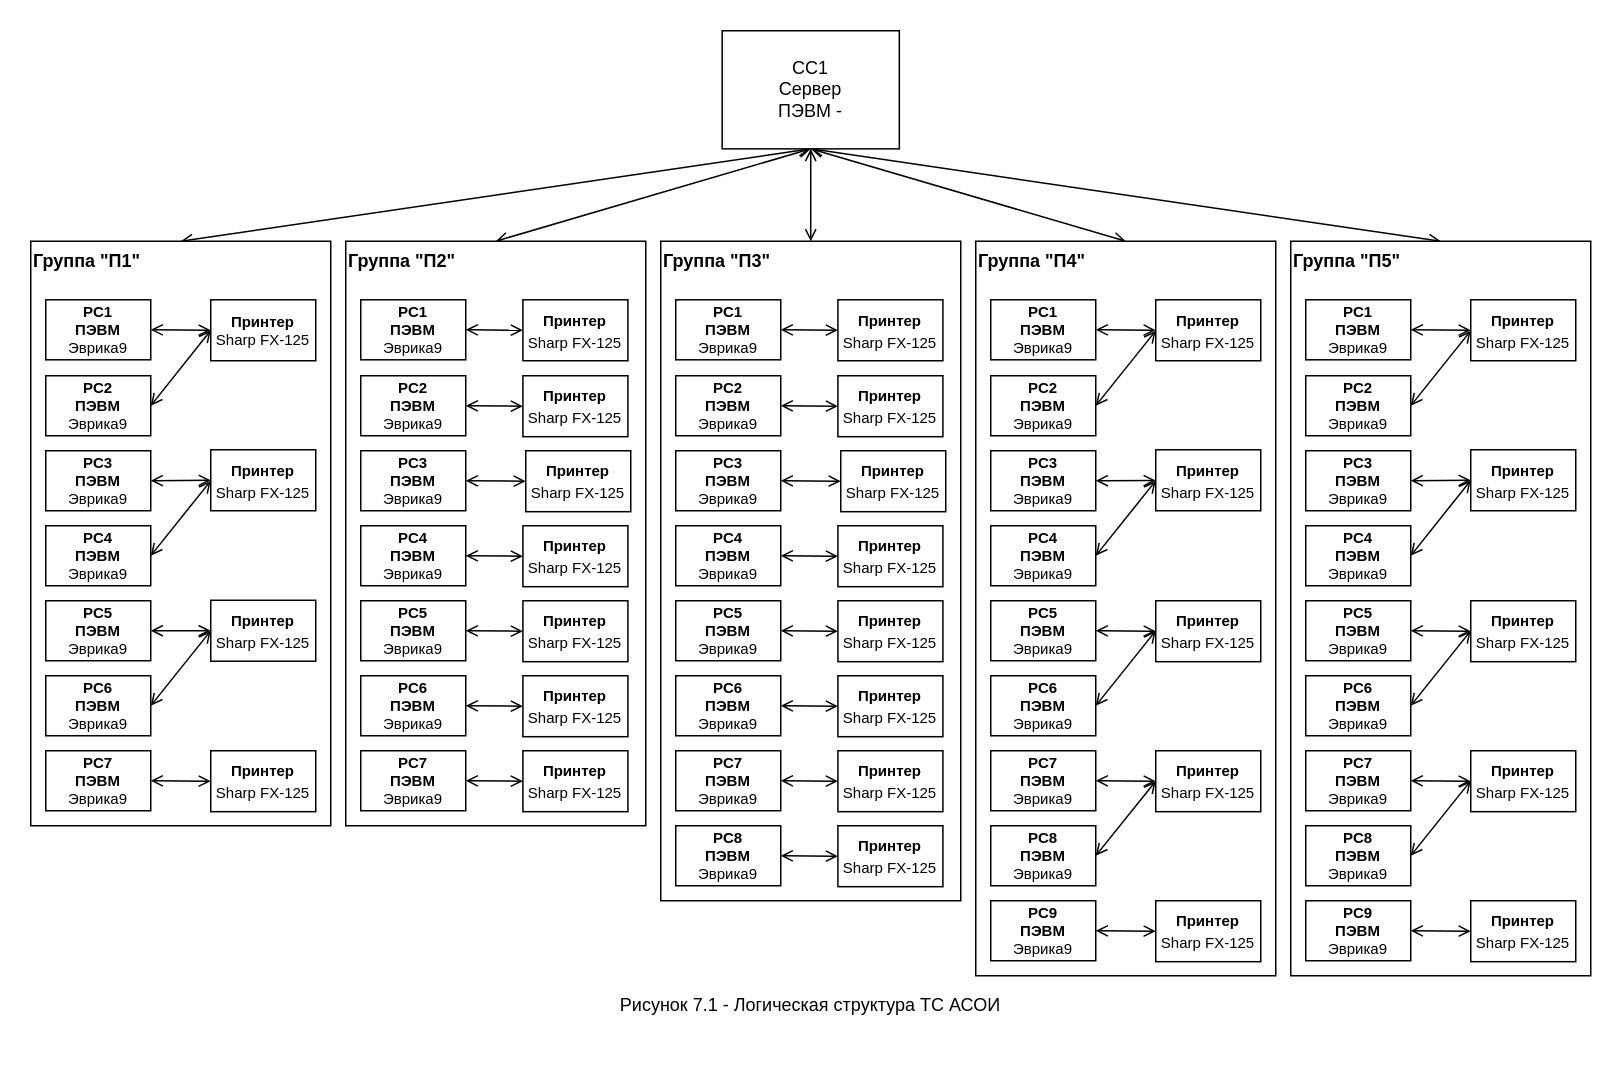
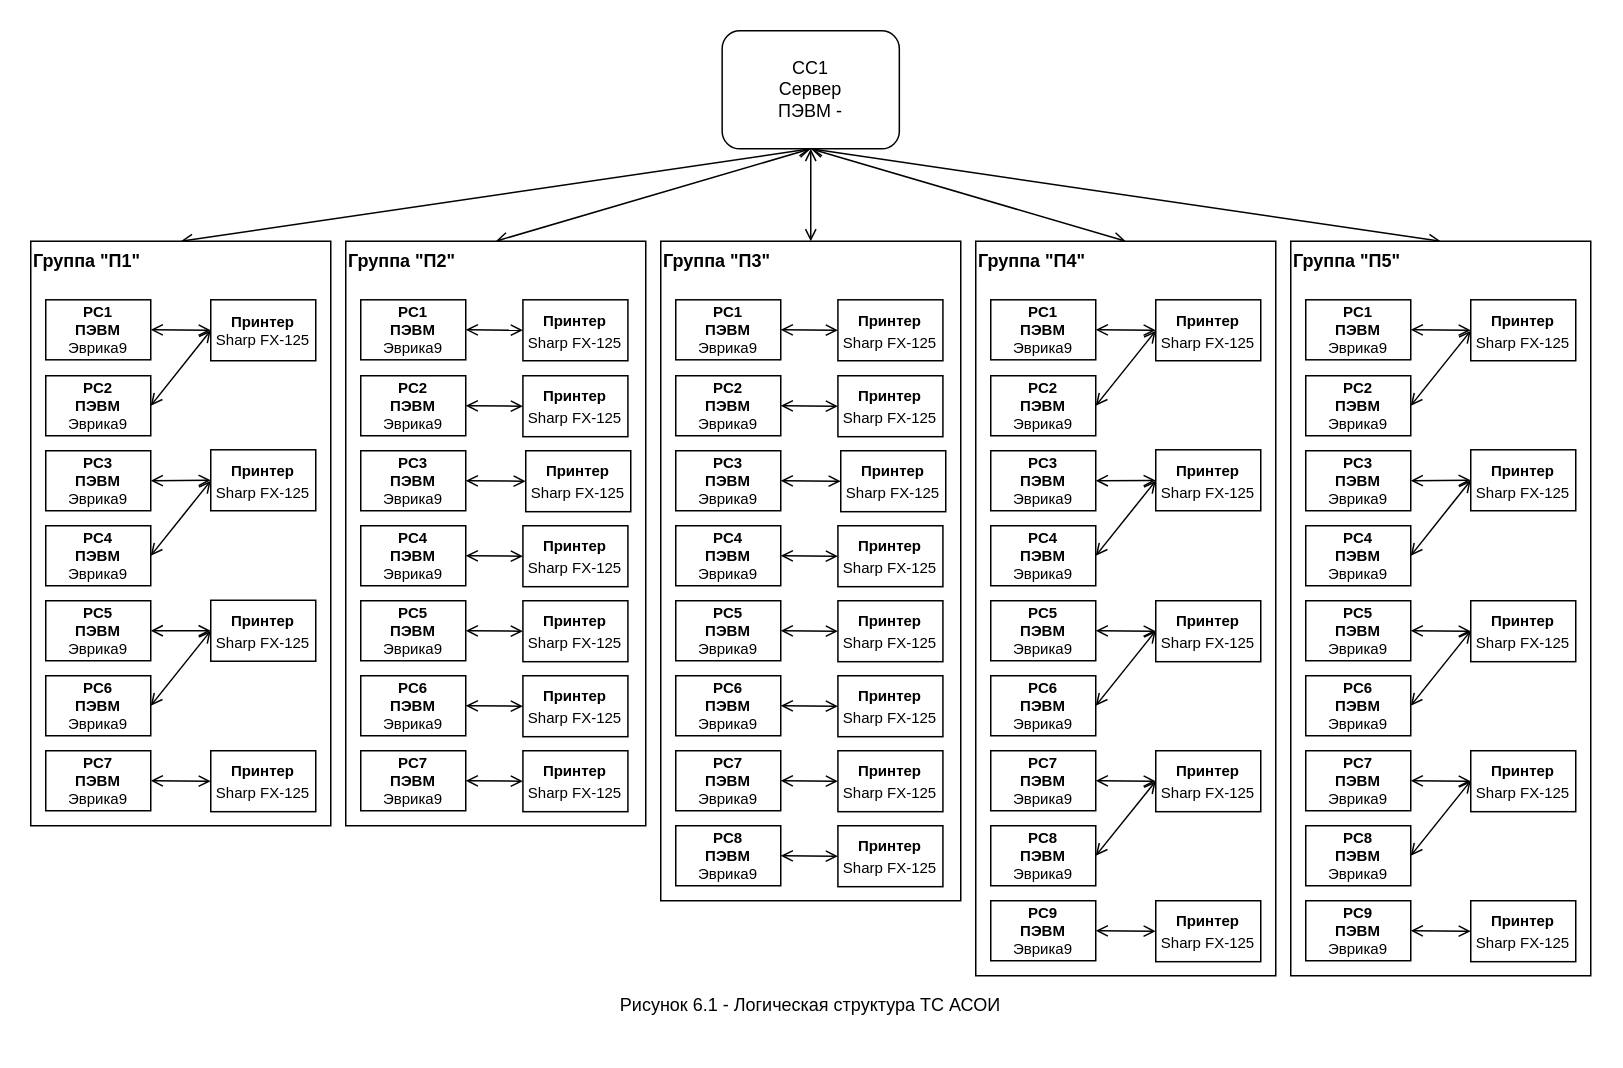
node "СС1 Сервер ПЭВМ -": shape rectangle -> rounded rectangle
node "Рисунок 7.1 - Логическая структура ТС АСОИ": label "Рисунок 7.1 - Логическая структура ТС АСОИ" -> "Рисунок 6.1 - Логическая структура ТС АСОИ"
